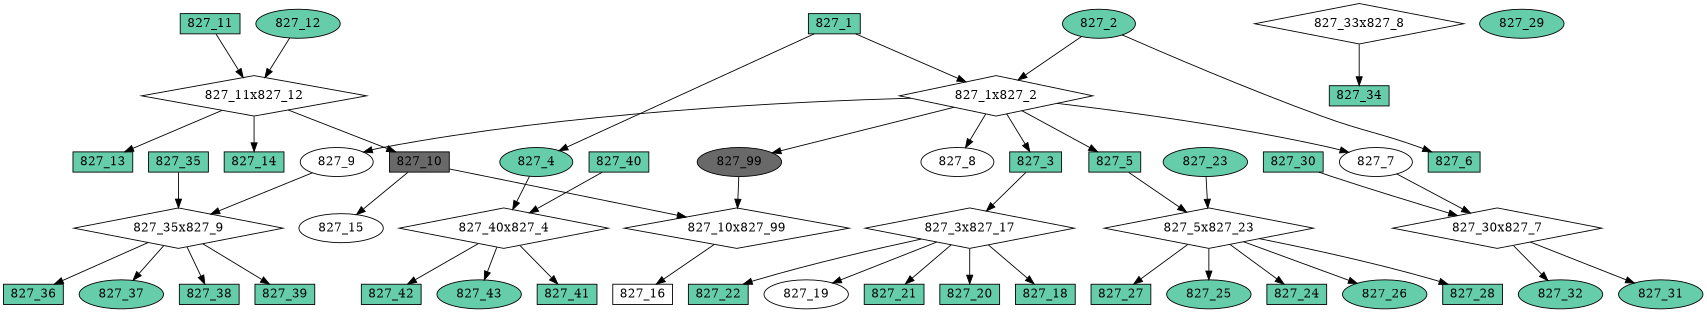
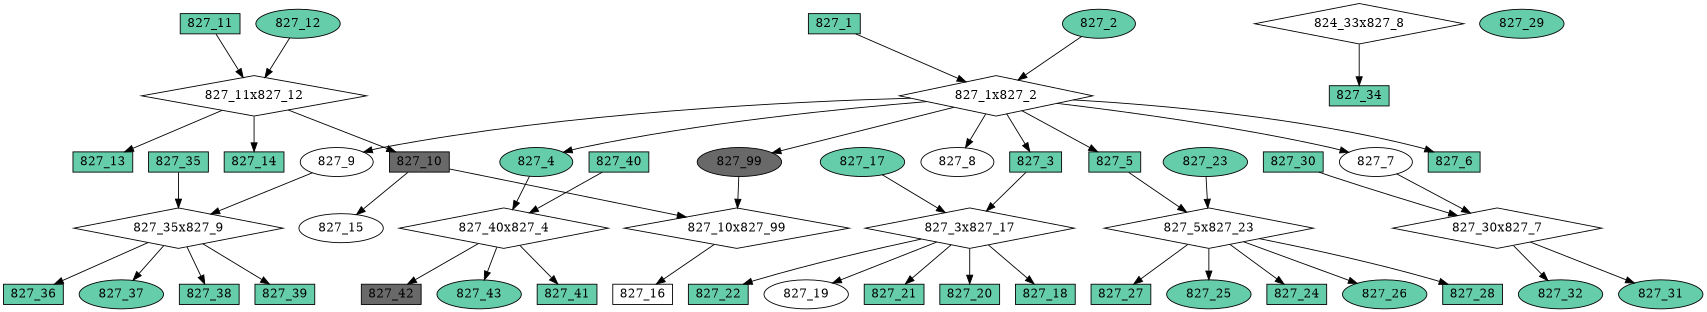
node "827_33x827_8": label "827_33x827_8" -> "824_33x827_8"
edge "827_1" -> "827_4": now "827_1x827_2" -> "827_4"
edge "827_2" -> "827_6": now "827_1x827_2" -> "827_6"
node "827_17": added
node "827_42": fillcolor aquamarine3 -> dimgrey
